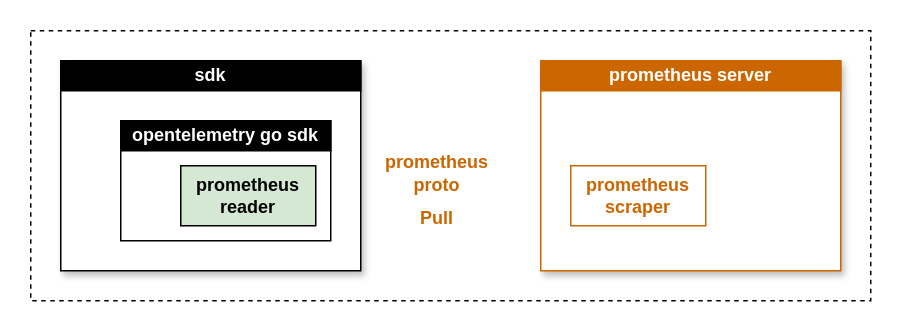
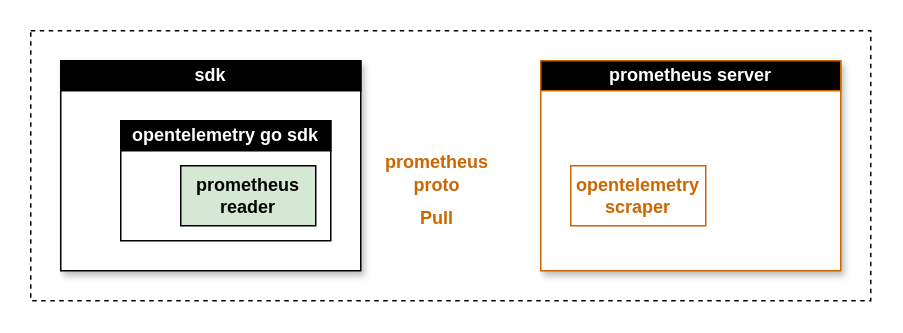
node "prometheus server": fillcolor #cc6600 -> #000000
node "prometheus scraper": label "prometheus scraper" -> "opentelemetry scraper"
